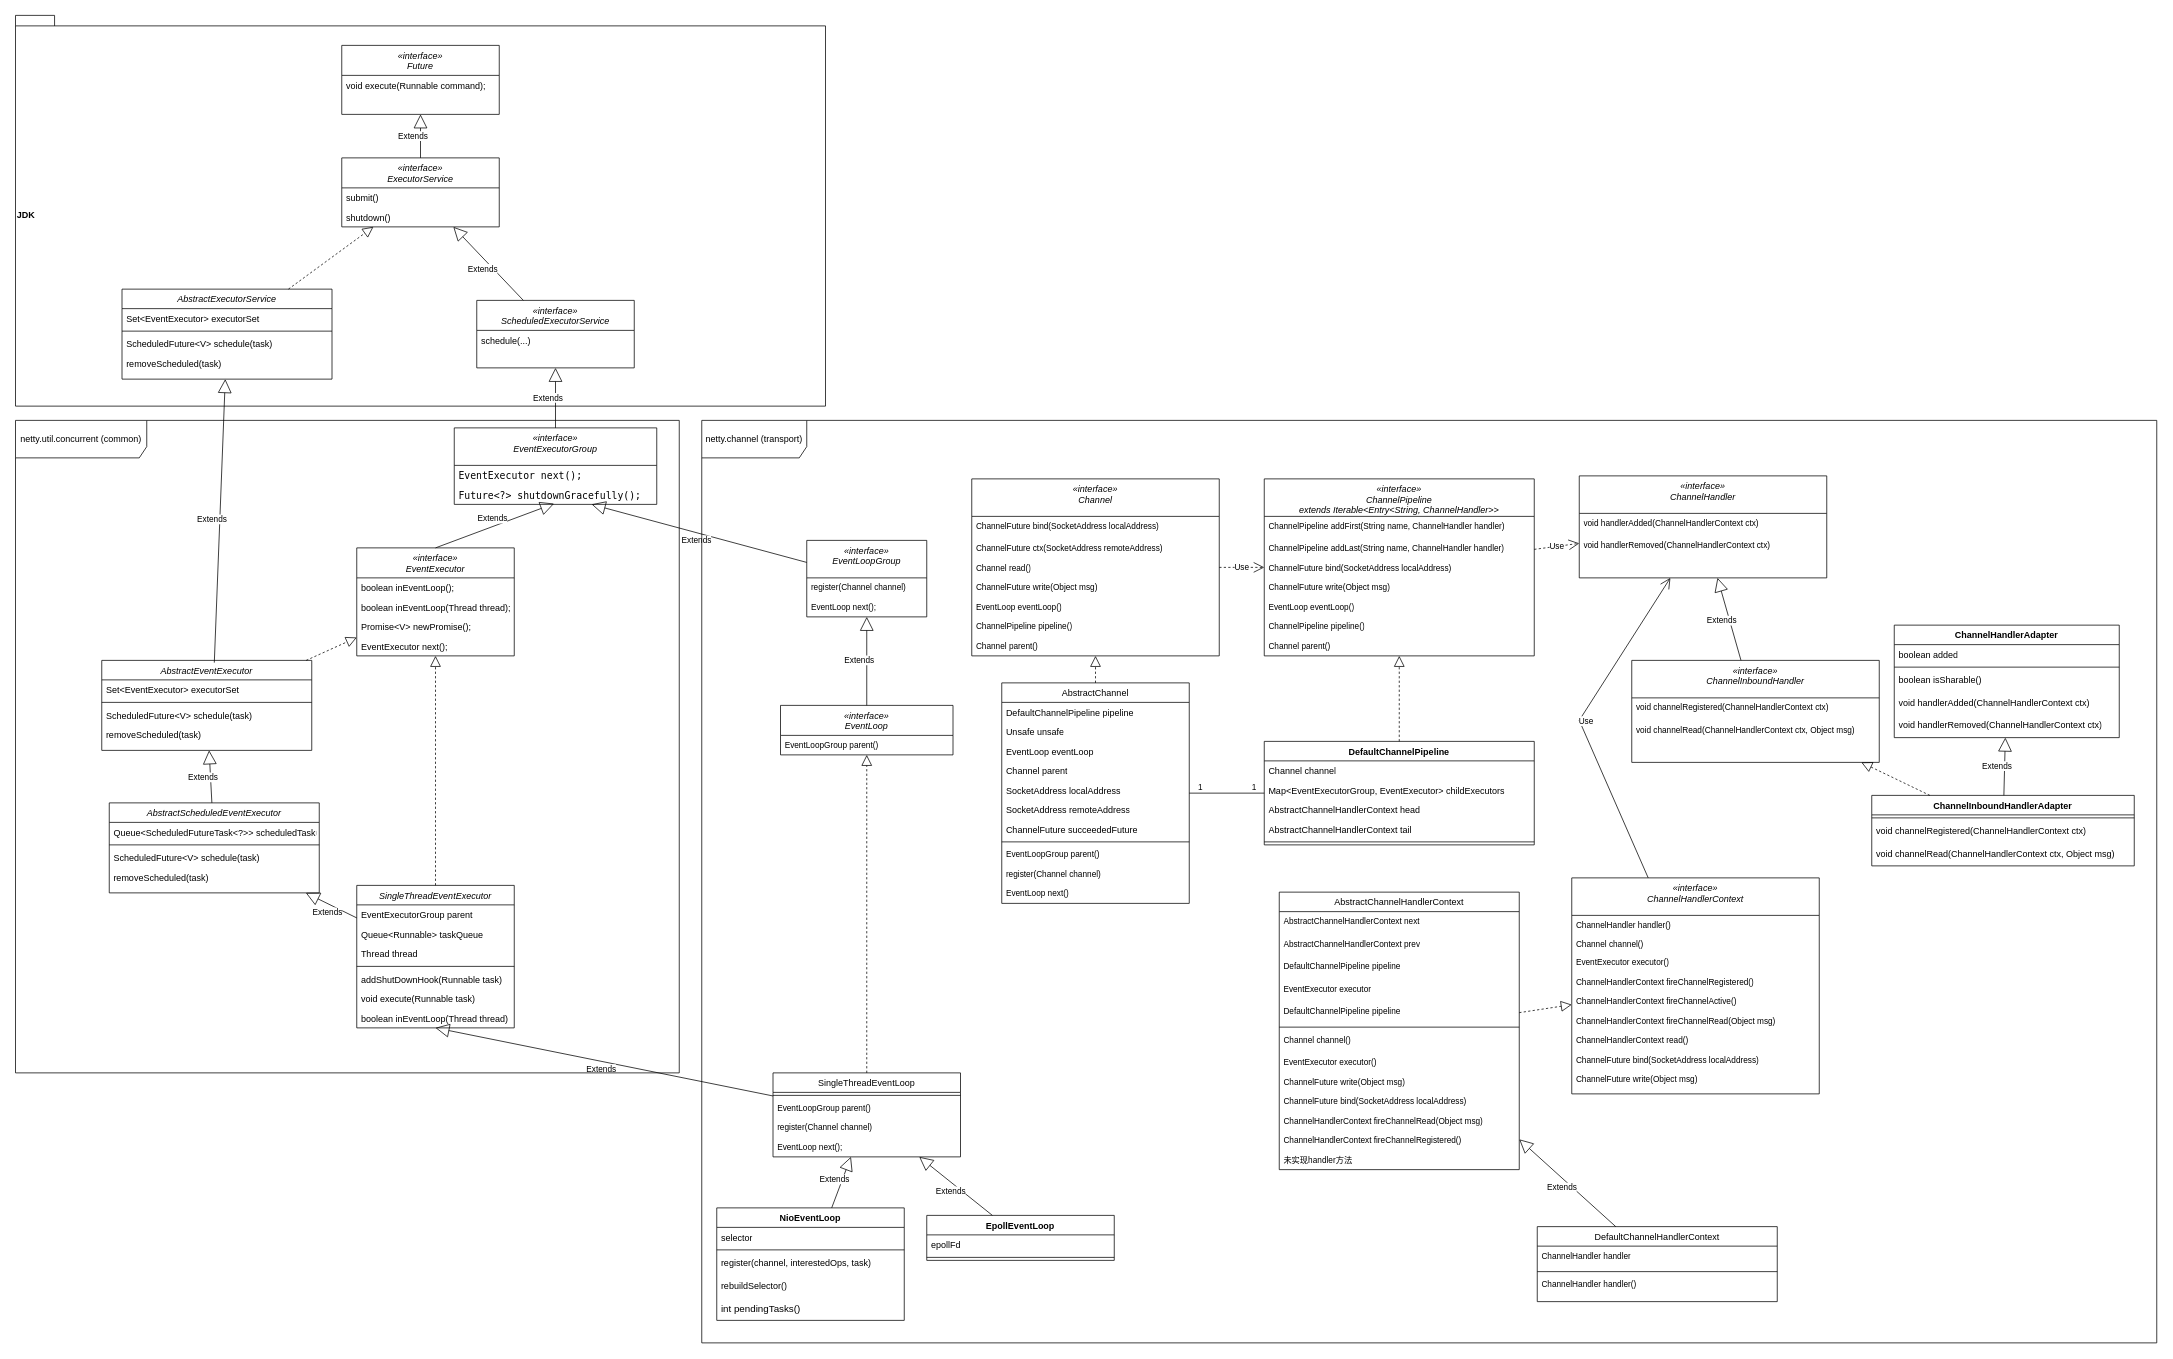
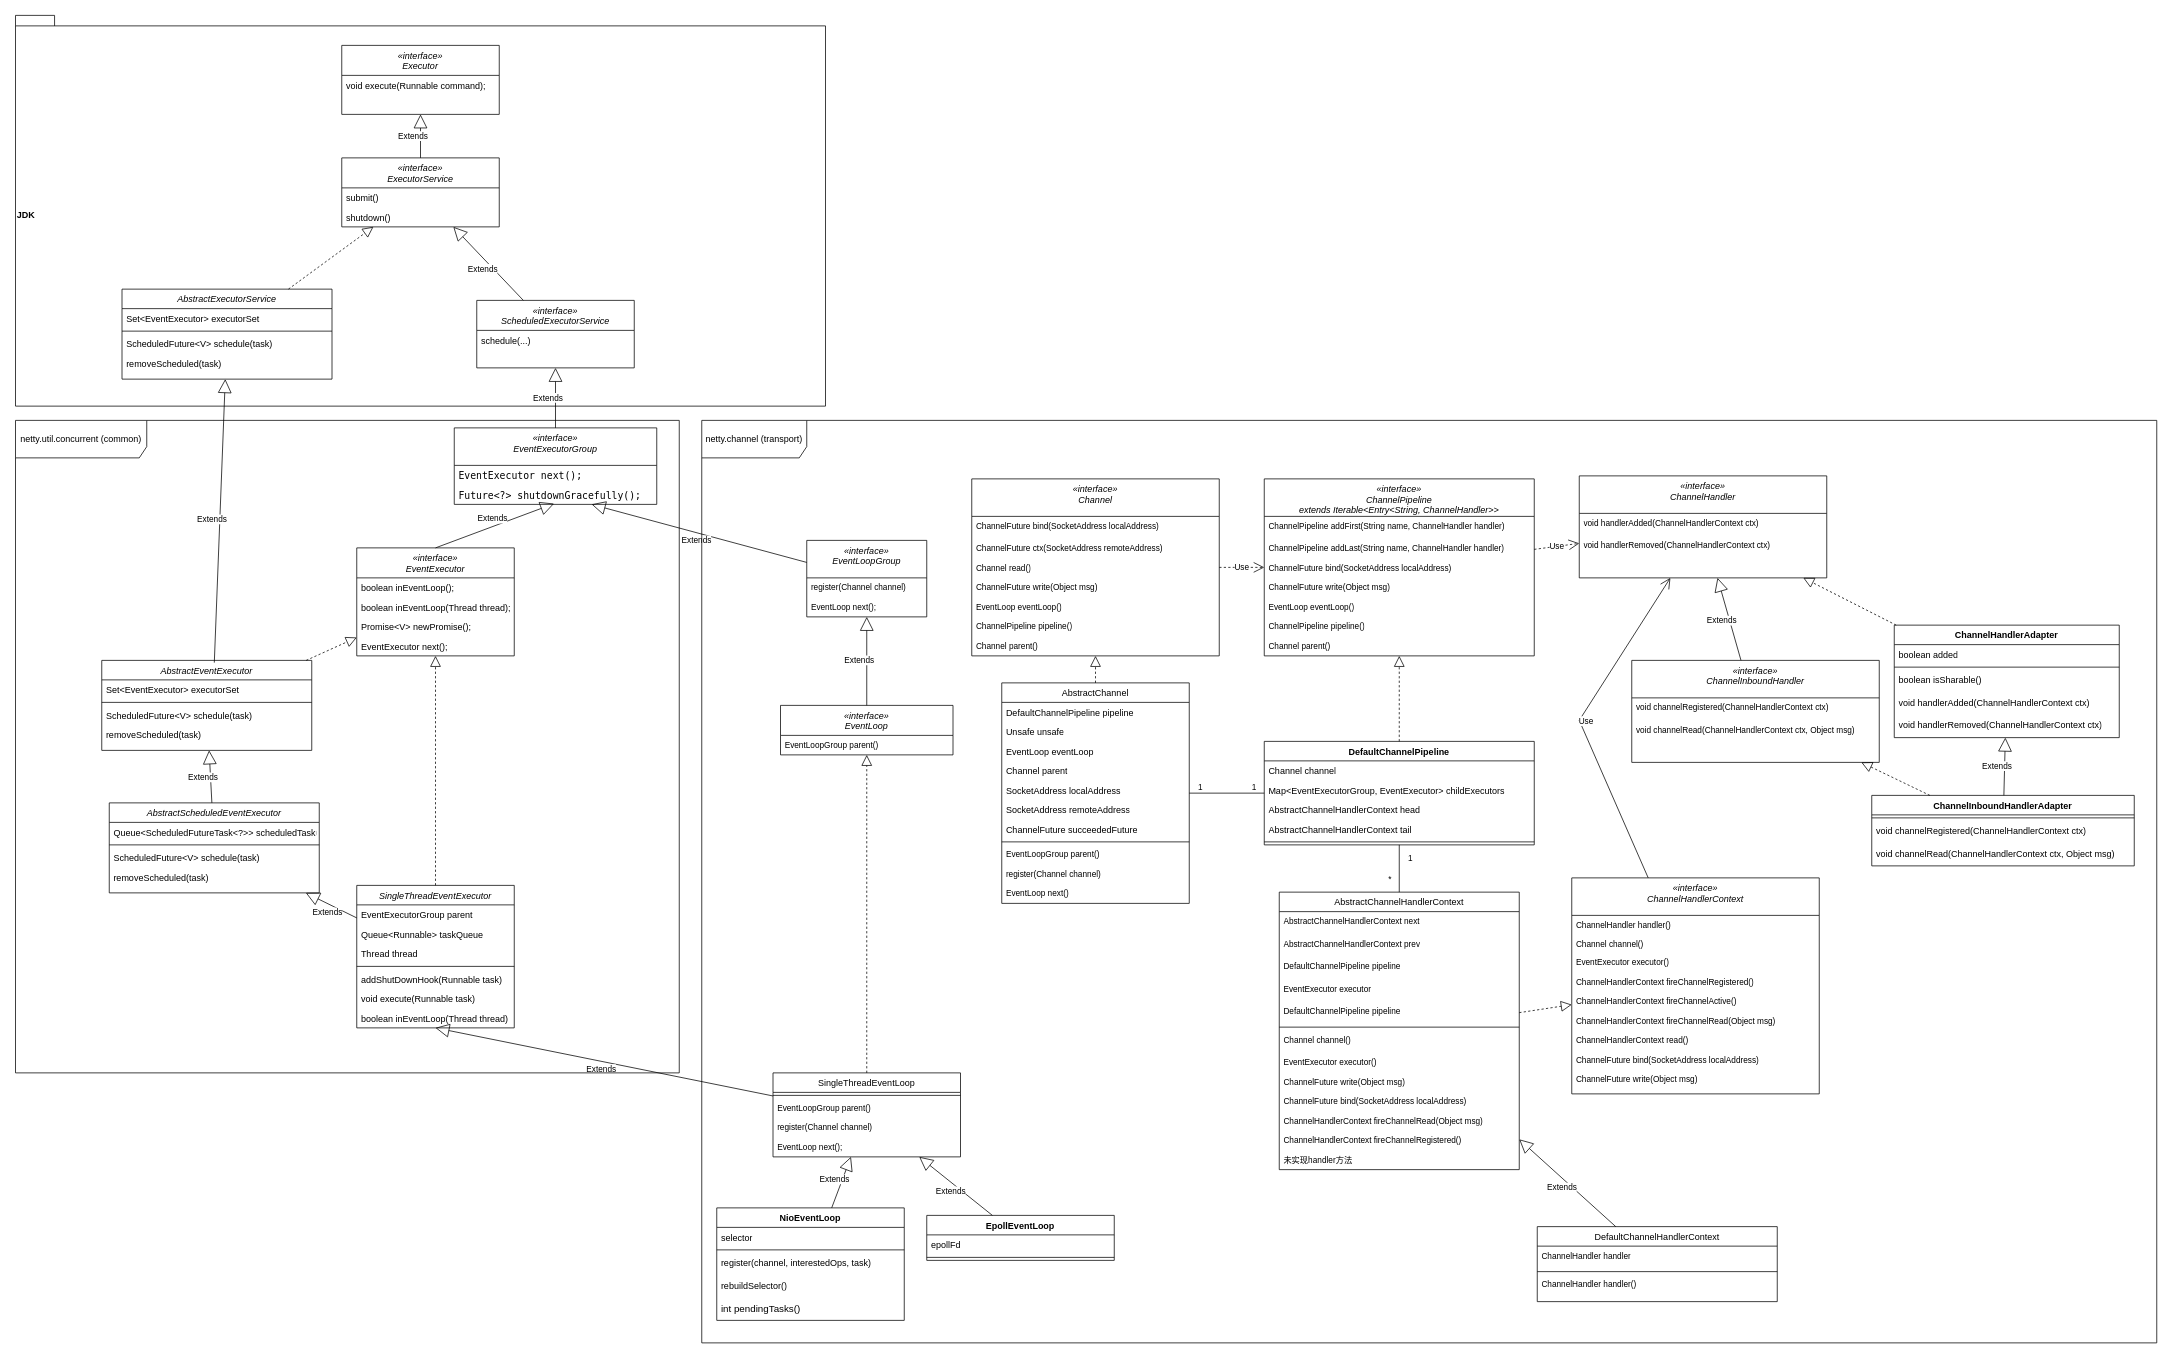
node "«interface» Future": label "«interface» Future" -> "«interface» Executor"
edge "ChannelHandlerAdapter" -> "«interface» ChannelHandler": added
edge "DefaultChannelPipeline" -- "AbstractChannelHandlerContext": added, labels "1", "*"
